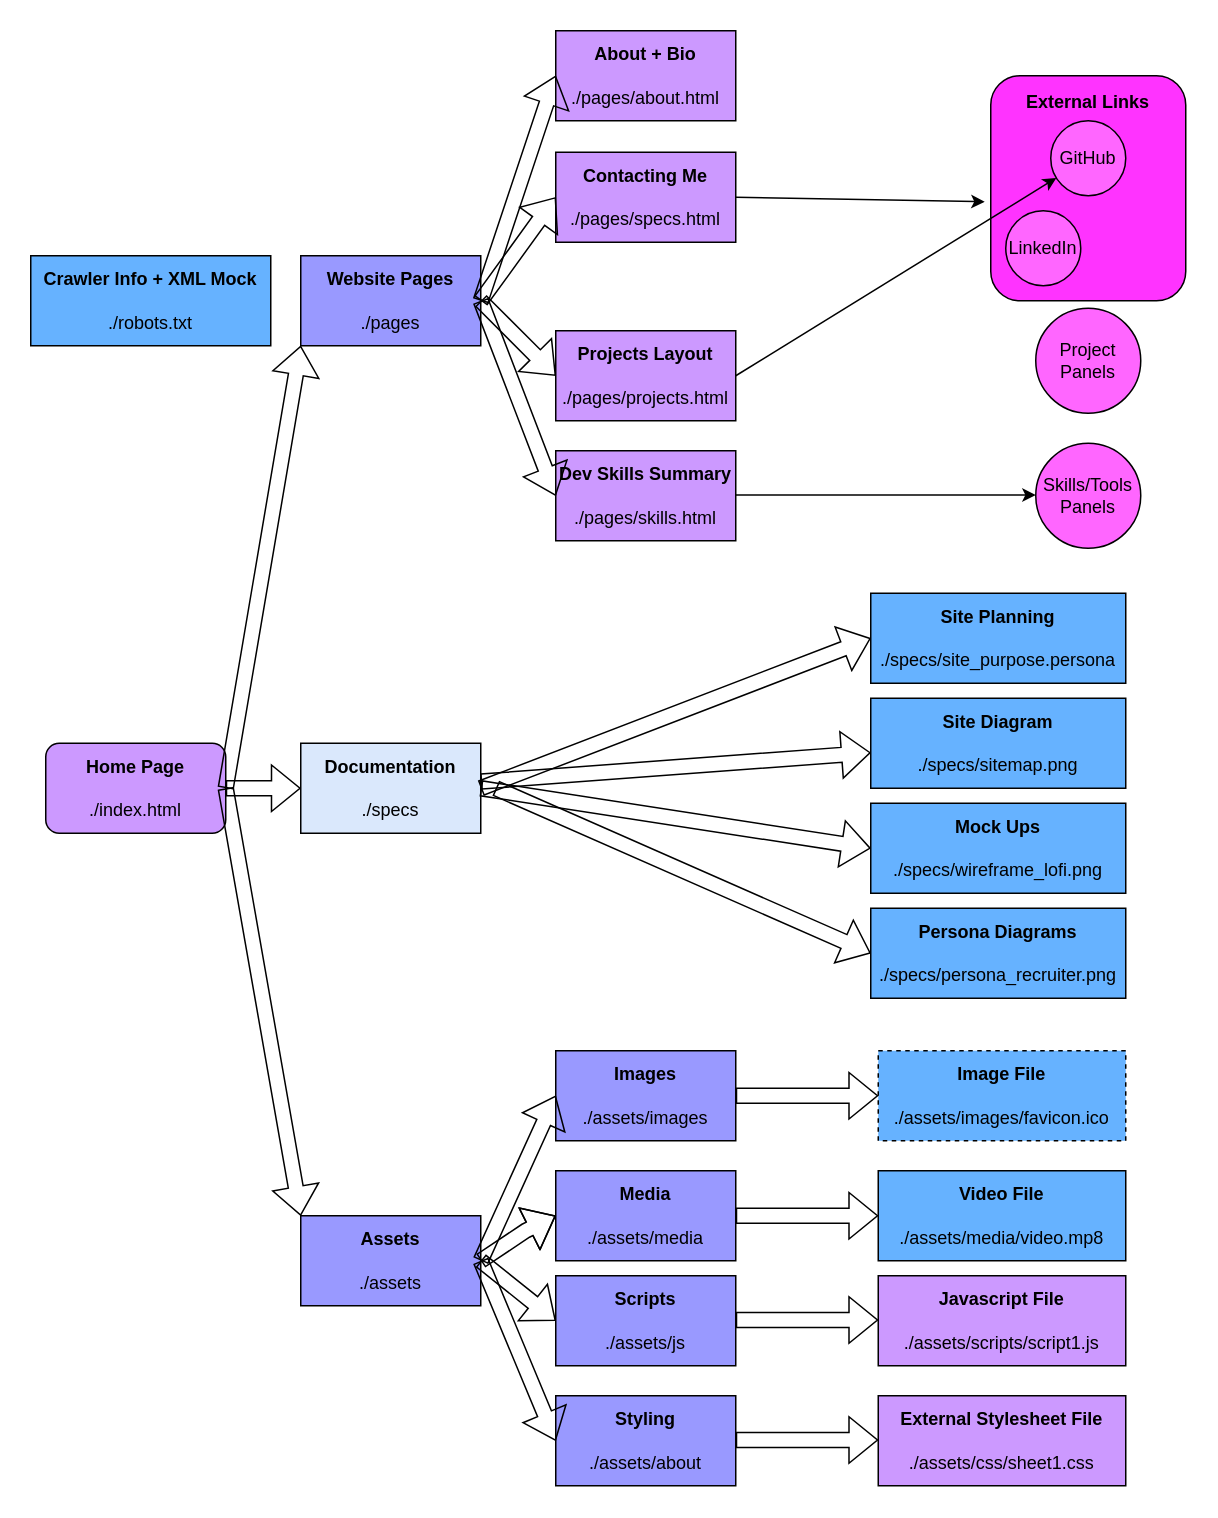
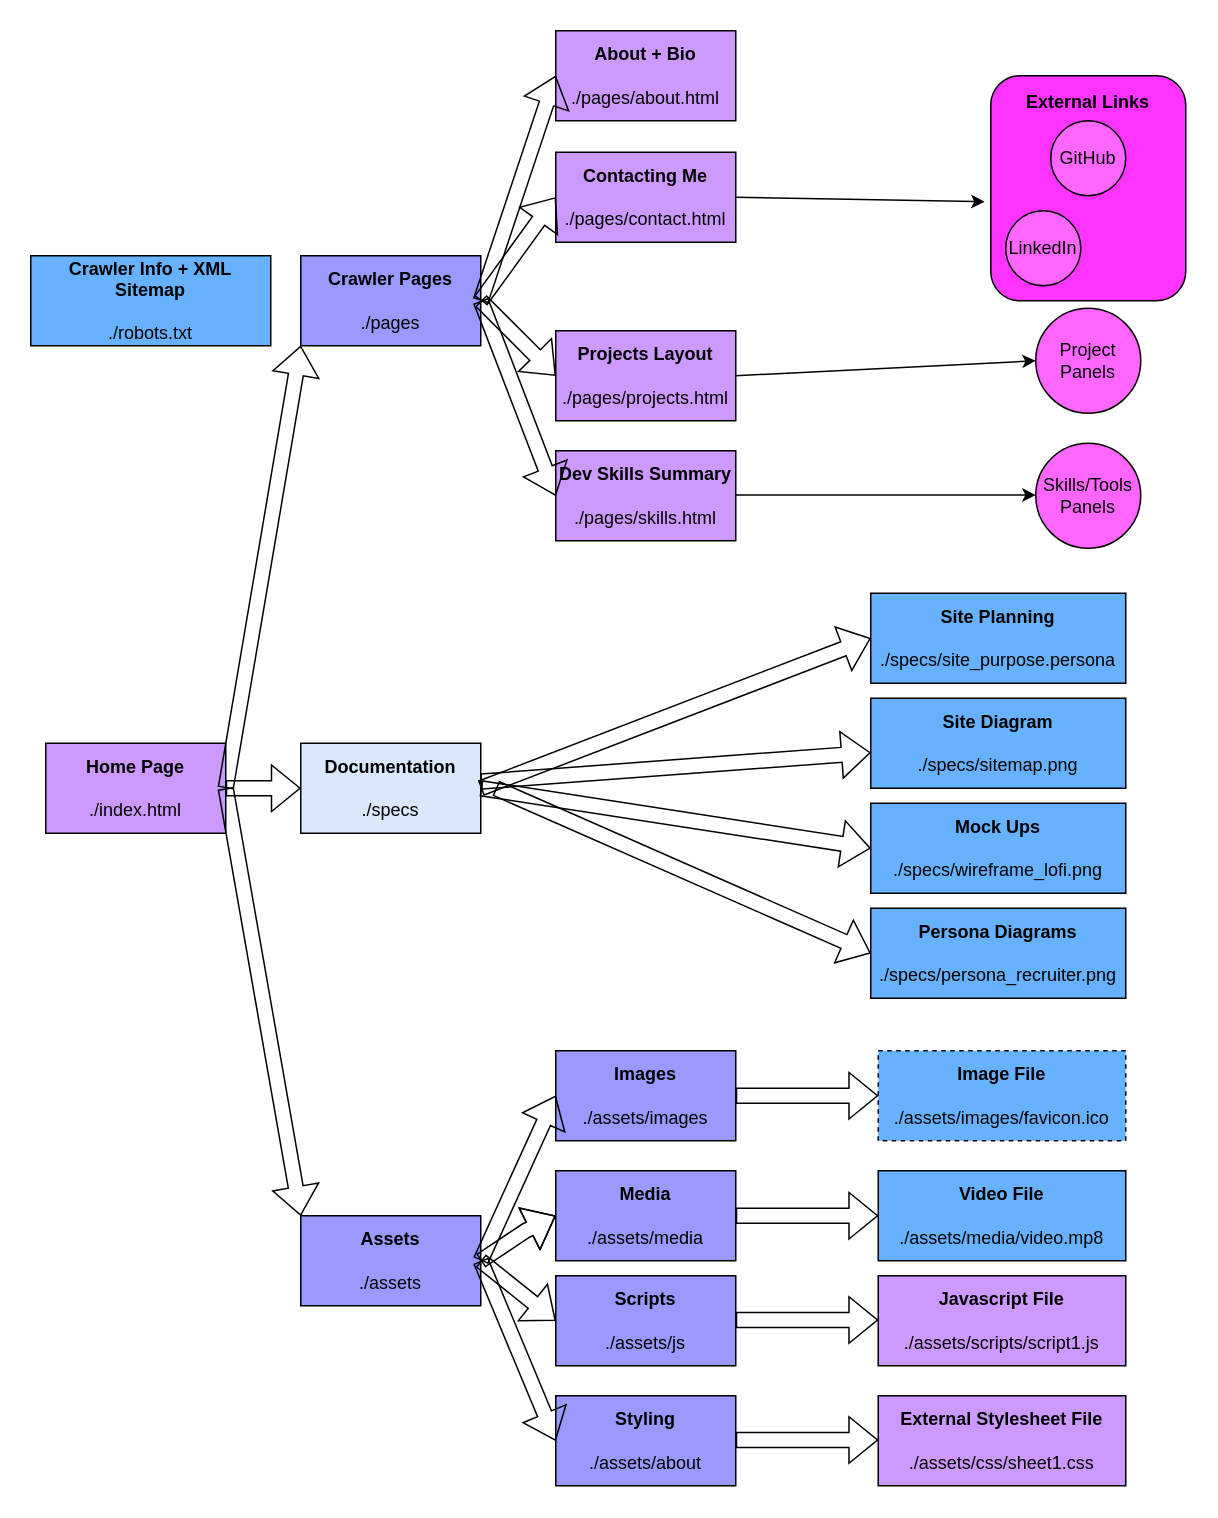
node "Contacting Me ./pages/specs.html": label "Contacting Me ./pages/specs.html" -> "Contacting Me ./pages/contact.html"
edge "Projects Layout ./pages/projects.html" -> "GitHub": now "Projects Layout ./pages/projects.html" -> "Project Panels"
node "Crawler Info + XML Mock ./robots.txt": label "Crawler Info + XML Mock ./robots.txt" -> "Crawler Info + XML Sitemap ./robots.txt"
node "Website Pages ./pages": label "Website Pages ./pages" -> "Crawler Pages ./pages"
node "Home Page ./index.html": shape rounded rectangle -> rectangle
